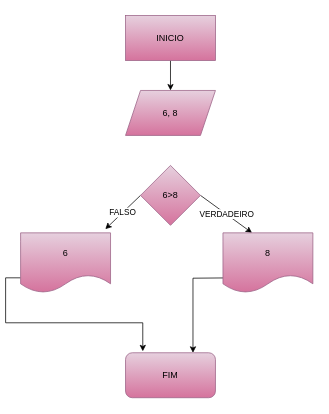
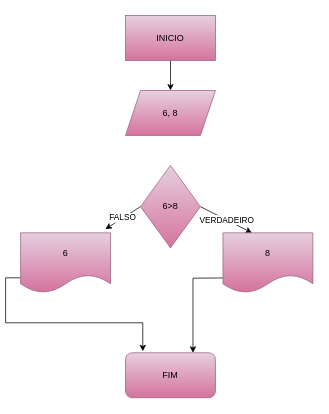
node "6>8": size 60x60 -> 60x83
